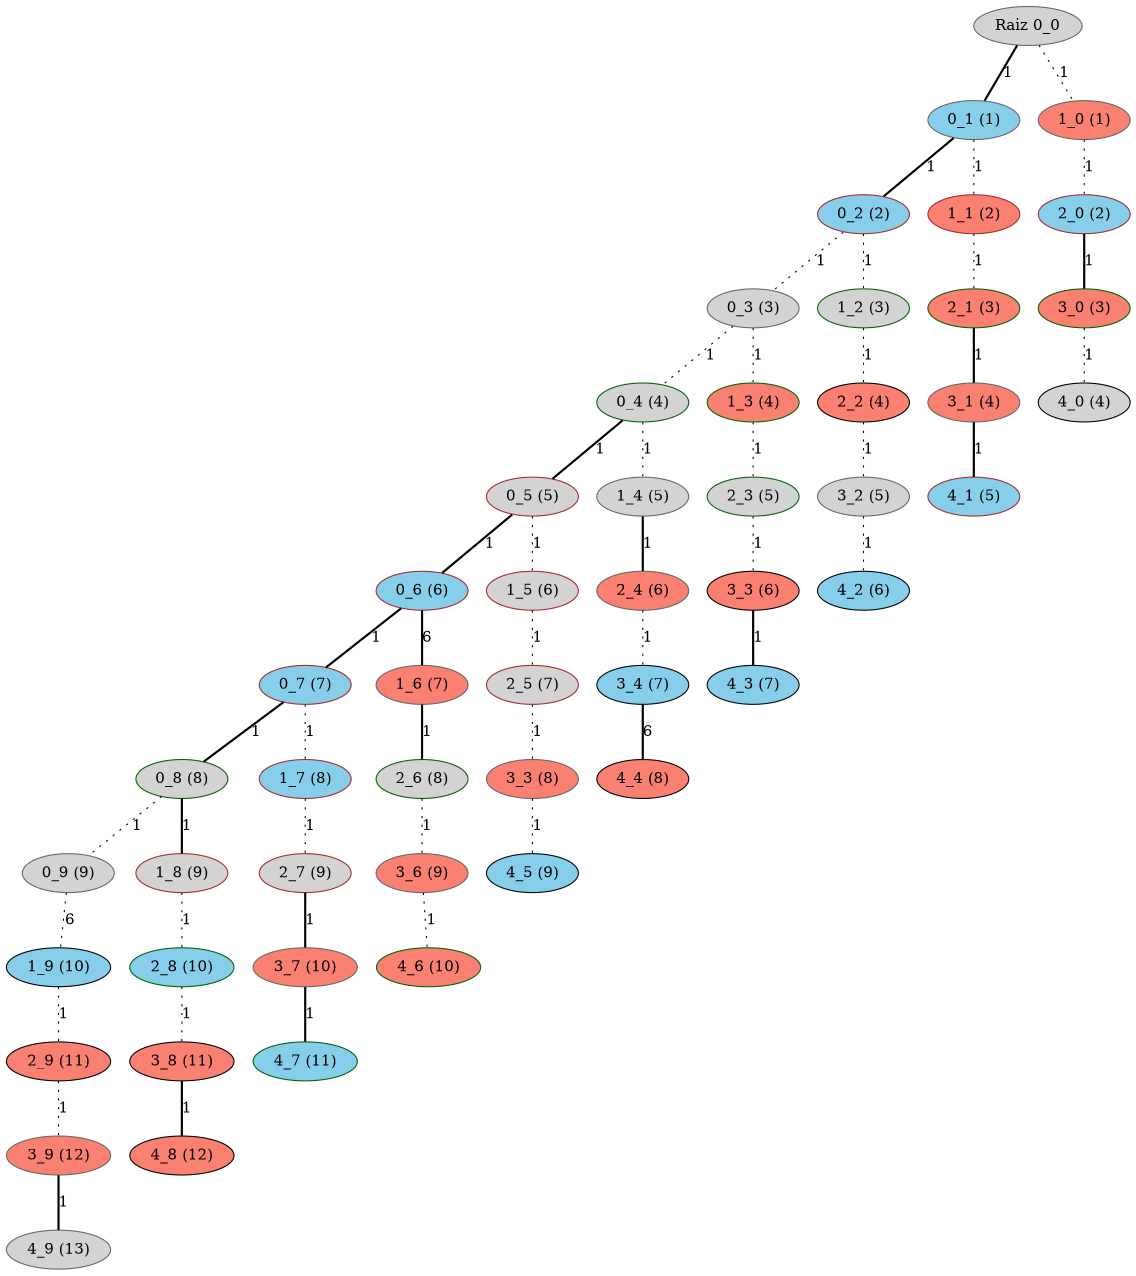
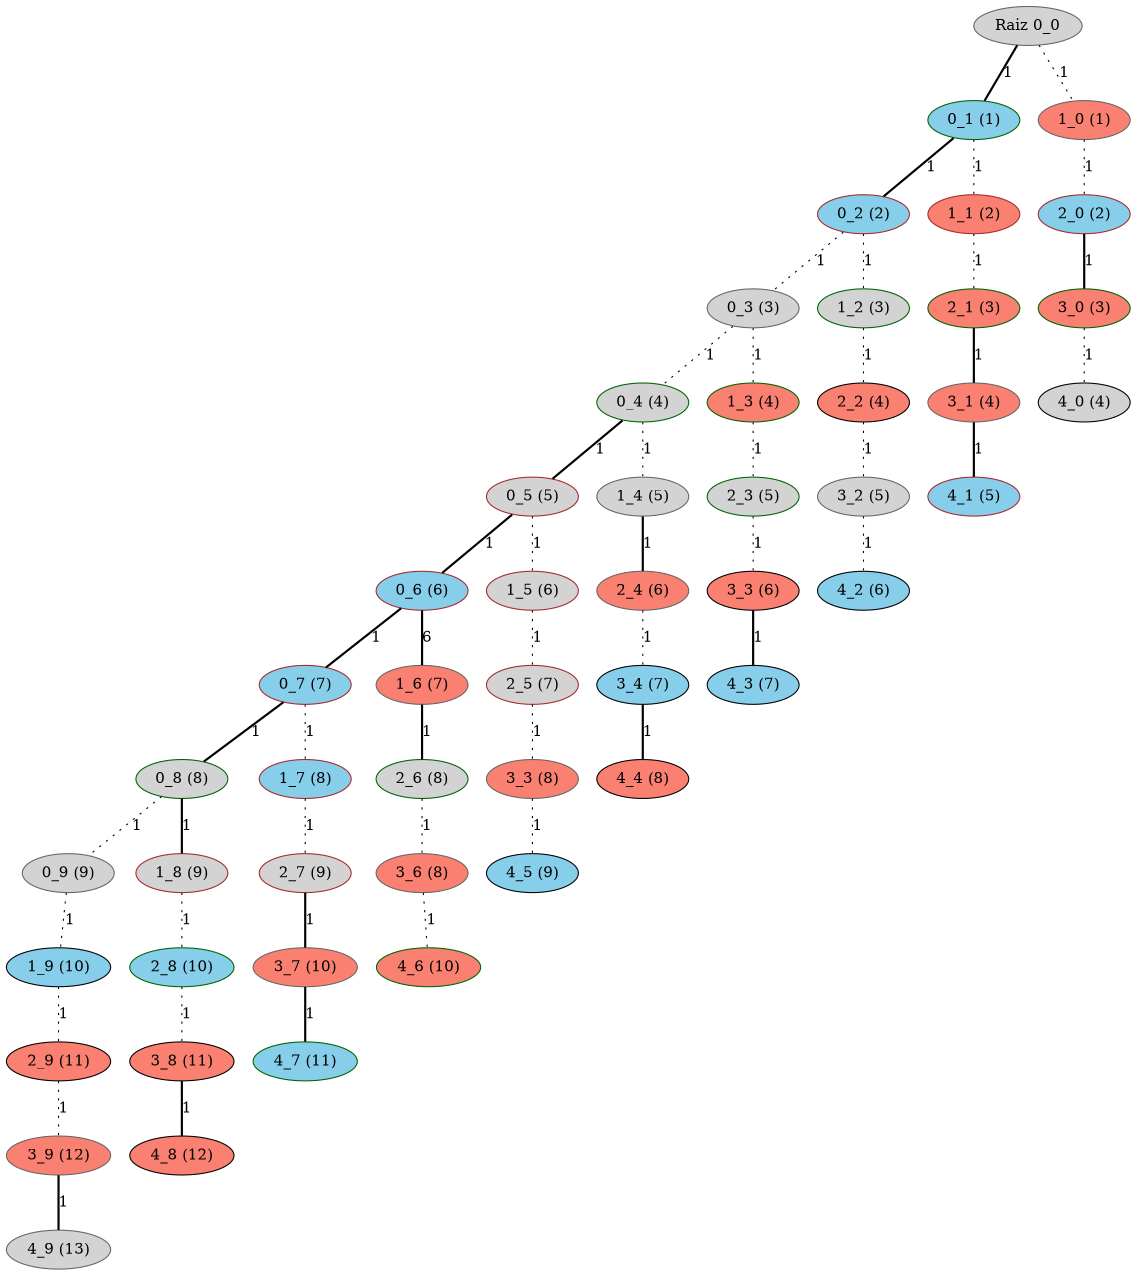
node "0_1 (1)": color gray40 -> darkgreen
edge "3_4 (7)" -- "4_4 (8)": label "6" -> "1"
node "3_6 (9)": label "3_6 (9)" -> "3_6 (8)"
edge "0_9 (9)" -- "1_9 (10)": label "6" -> "1"
